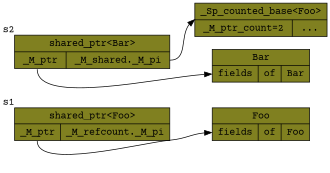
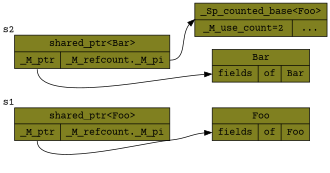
node "_Sp_counted_base<Foo>": text "_M_ptr_count=2" -> "_M_use_count=2"
node "shared_ptr<Bar>": text "_M_shared._M_pi" -> "_M_refcount._M_pi"
